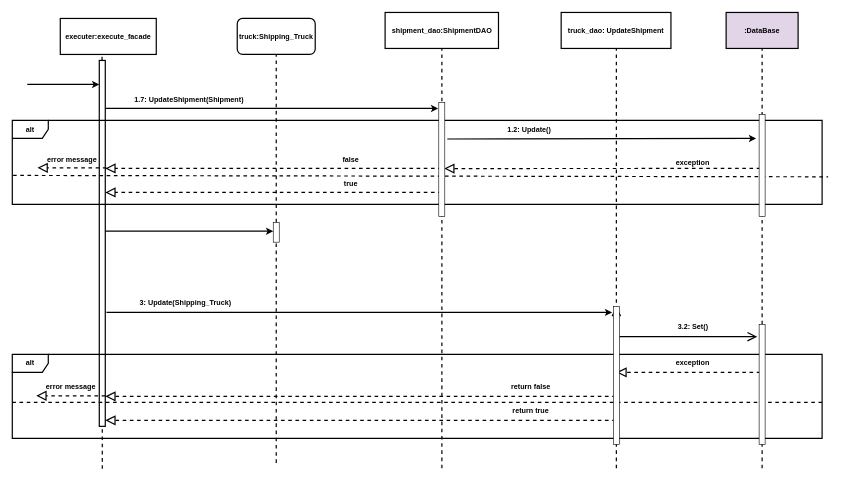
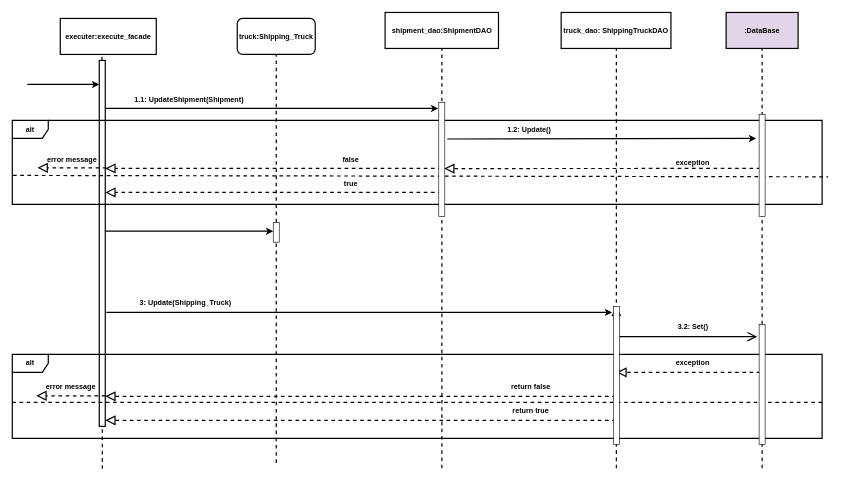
node "truck_dao: UpdateShipment": label "truck_dao: UpdateShipment" -> "truck_dao: ShippingTruckDAO"
node "1.7: UpdateShipment(Shipment)": label "1.7: UpdateShipment(Shipment)" -> "1.1: UpdateShipment(Shipment)"
